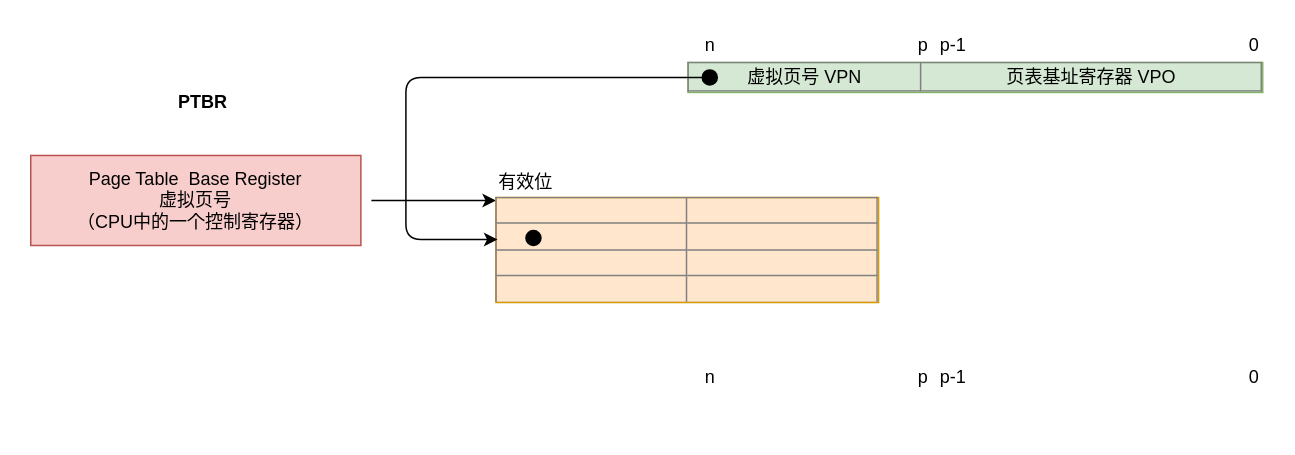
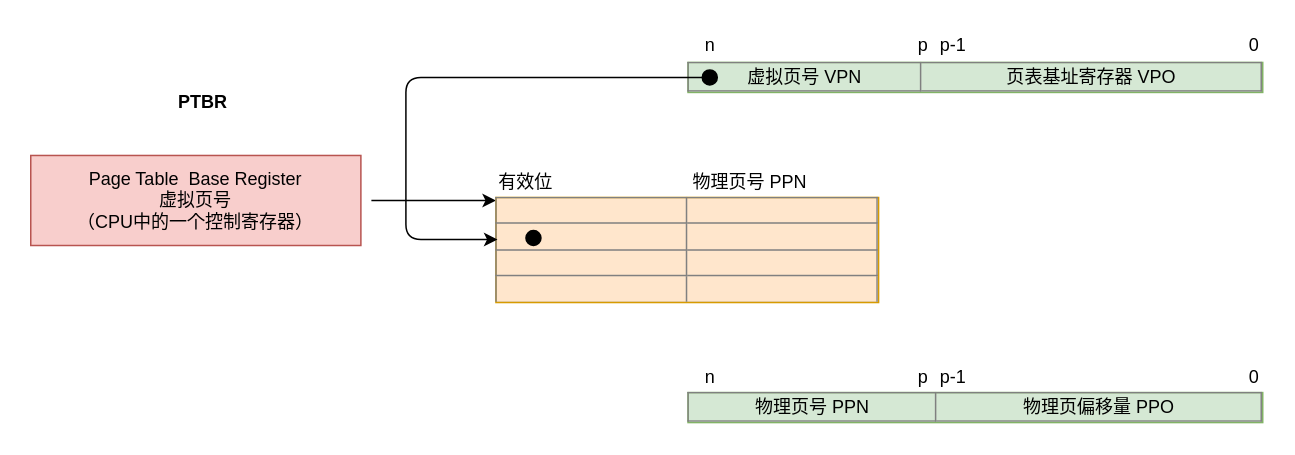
node "物理页号 PPN": added
node "物理页号 PPN 物理页偏移量 PPO": added
